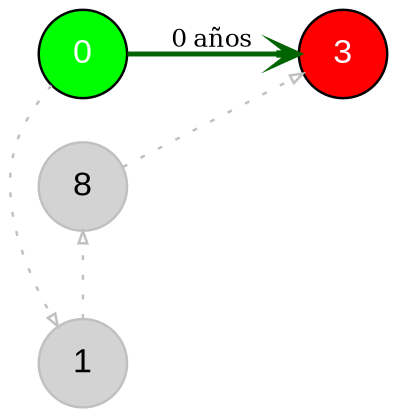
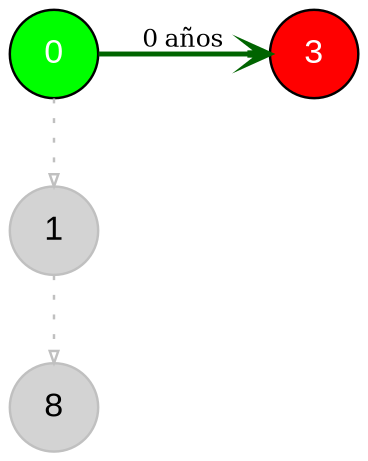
edge "8" -> "3": removed
